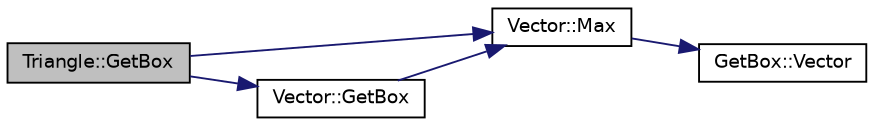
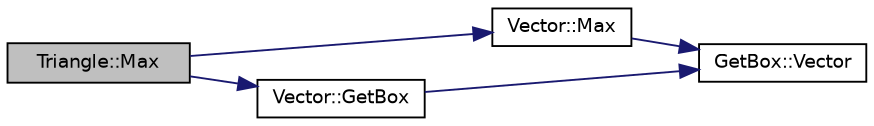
node "Triangle::GetBox": label "Triangle::GetBox" -> "Triangle::Max"
edge "Vector::GetBox" -> "Vector::Max": now "Vector::GetBox" -> "GetBox::Vector"
